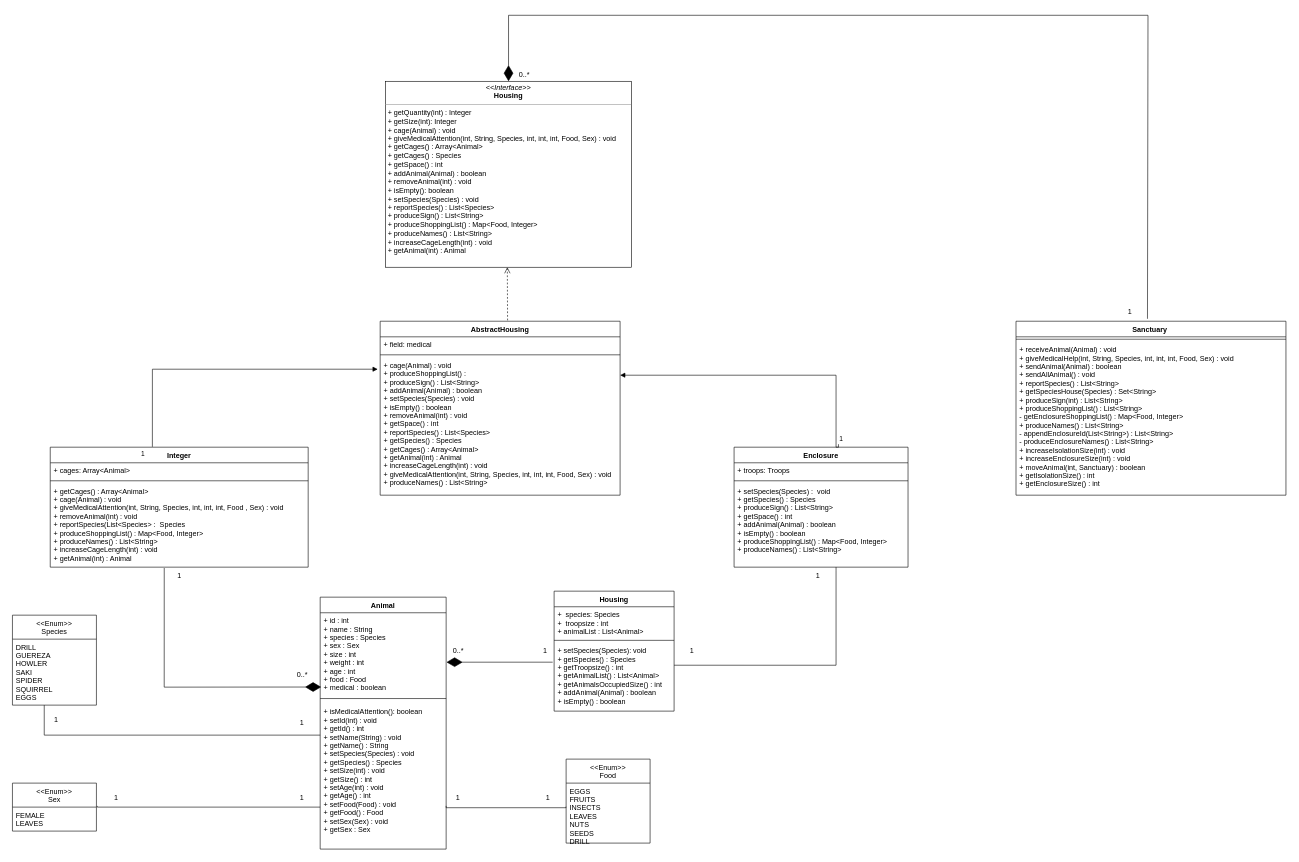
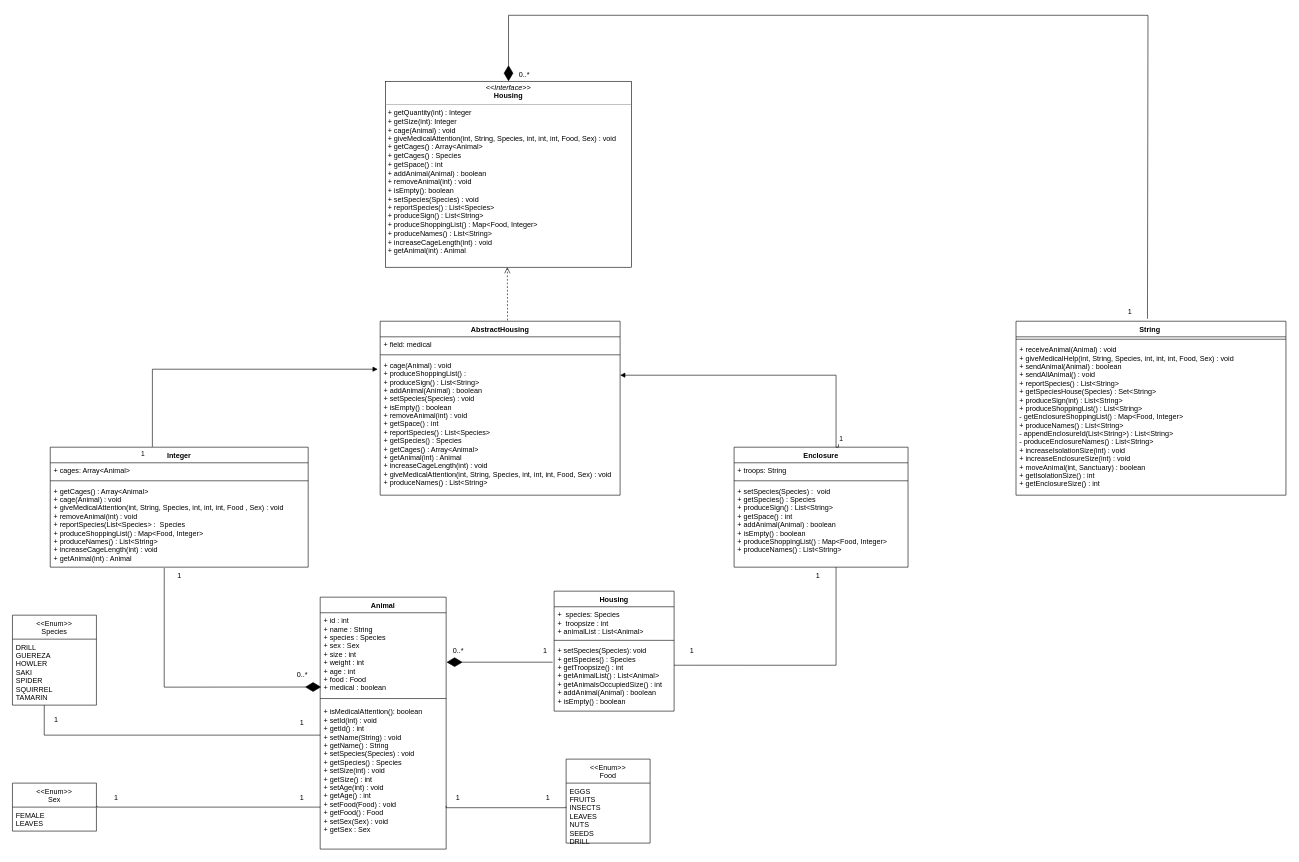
node "Sanctuary": label "Sanctuary" -> "String"
node "+ troops: Troops": label "+ troops: Troops" -> "+ troops: String"
node "DRILL GUEREZA HOWLER SAKI SPIDER SQUIRREL EGGS": label "DRILL GUEREZA HOWLER SAKI SPIDER SQUIRREL EGGS" -> "DRILL GUEREZA HOWLER SAKI SPIDER SQUIRREL TAMARIN"
